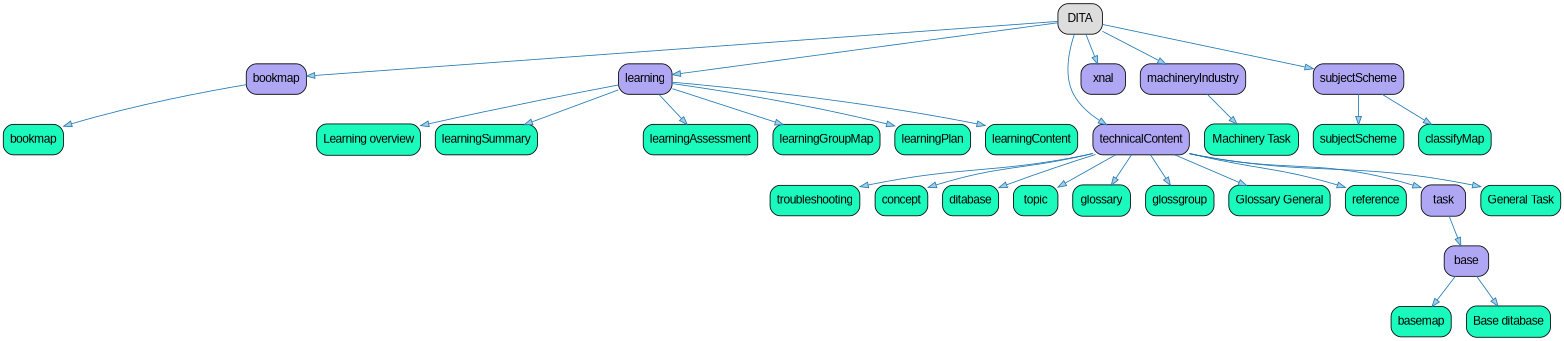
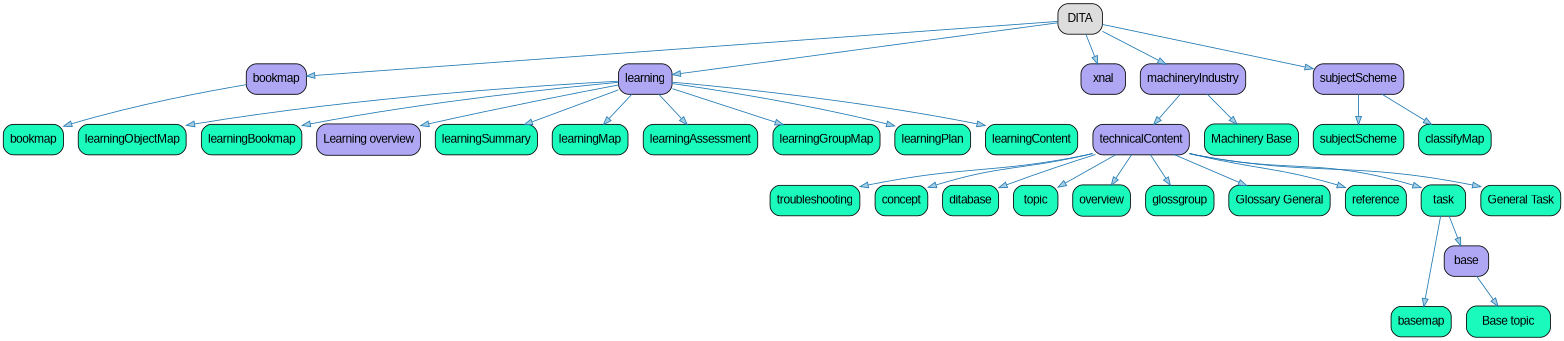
edge "DITA" -> "technicalContent": now "machineryIndustry" -> "technicalContent"
node "learningObjectMap": added
node "learningBookmap": added
node "Learning overview": fillcolor #1afabc -> #afa7f4
node "learningMap": added
node "Machinery Task": label "Machinery Task" -> "Machinery Base"
node "glossary": label "glossary" -> "overview"
node "task": fillcolor #afa7f4 -> #1afabc
edge "base" -> "basemap": now "task" -> "basemap"
node "Base ditabase": label "Base ditabase" -> "Base topic"
